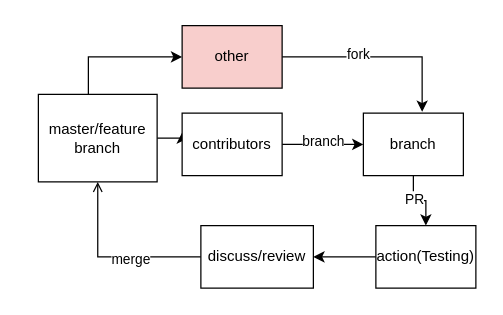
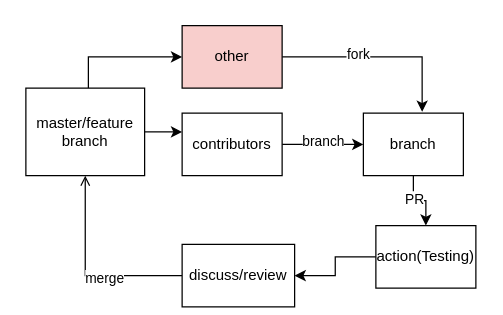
node "master/feature branch": moved (98, 138) -> (85, 132)
node "discuss/review": moved (257, 257) -> (238, 276)
